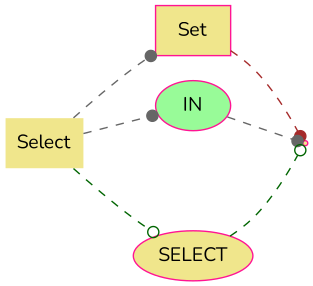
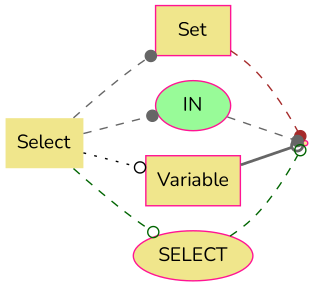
node "Variable": added
